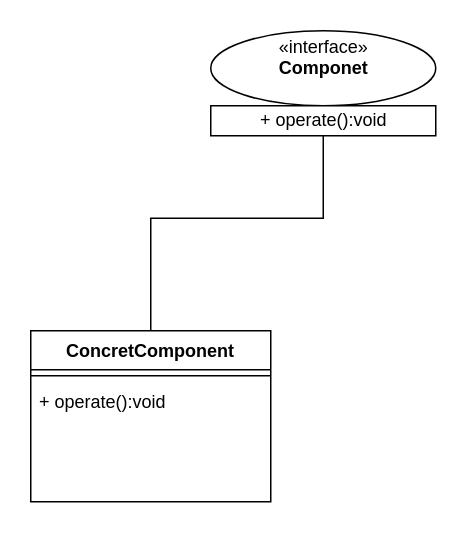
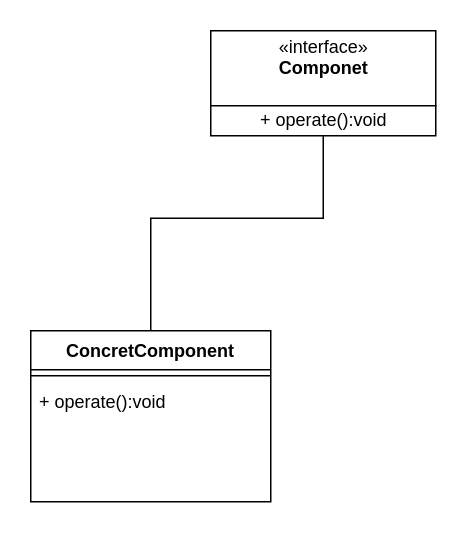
node "«interface» Componet": shape ellipse -> rectangle
